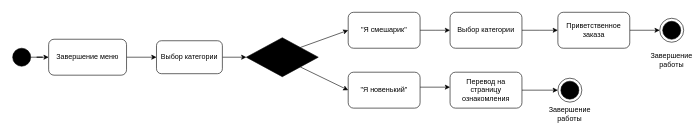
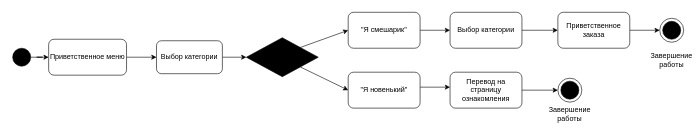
node "Завершение меню": label "Завершение меню" -> "Приветственное меню"
